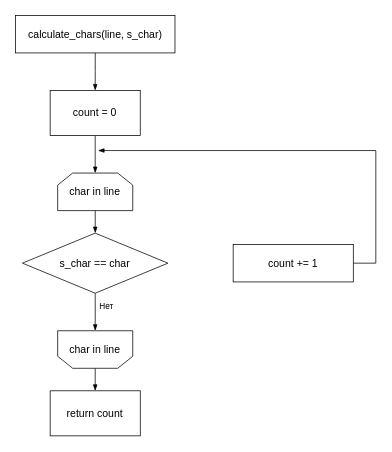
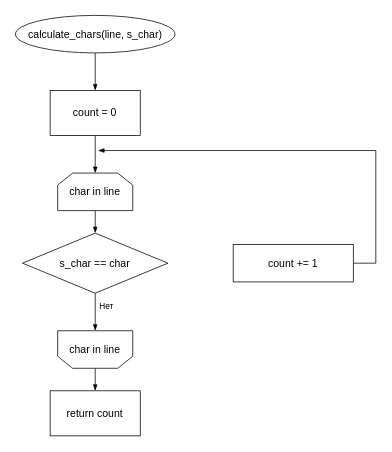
node "calculate_chars(line, s_char)": shape rounded rectangle -> ellipse
